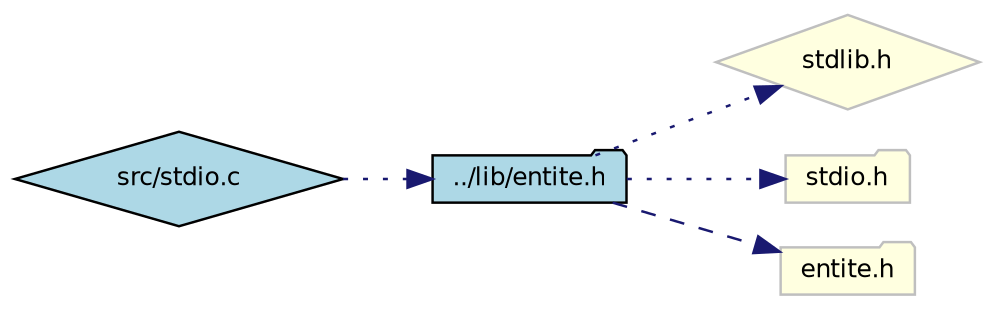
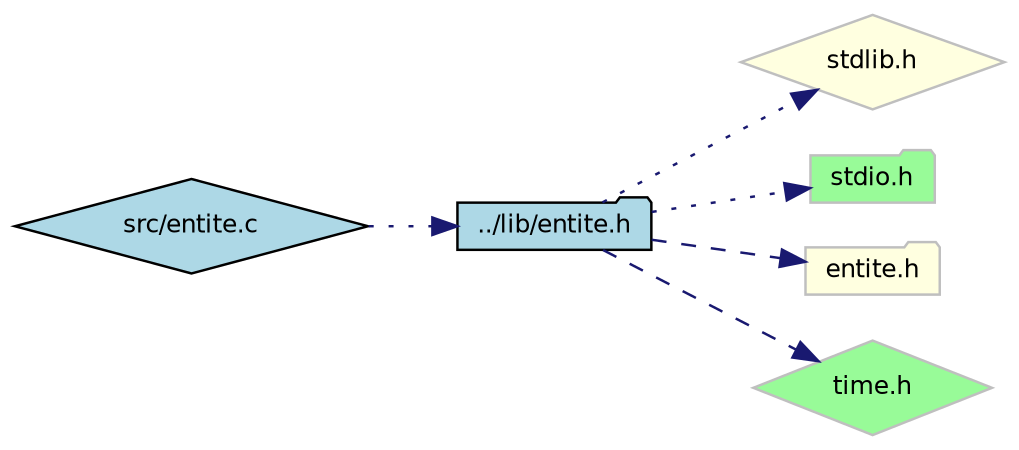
node "src/stdio.c": label "src/stdio.c" -> "src/entite.c"
node "stdio.h": fillcolor lightyellow -> palegreen
node "time.h": added
